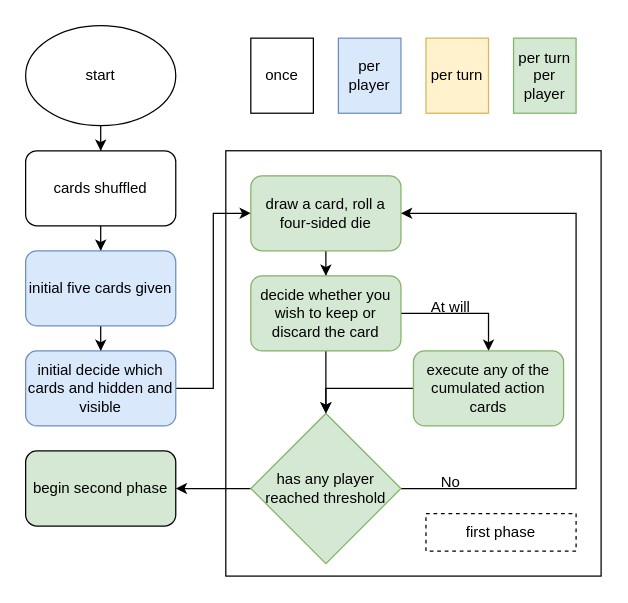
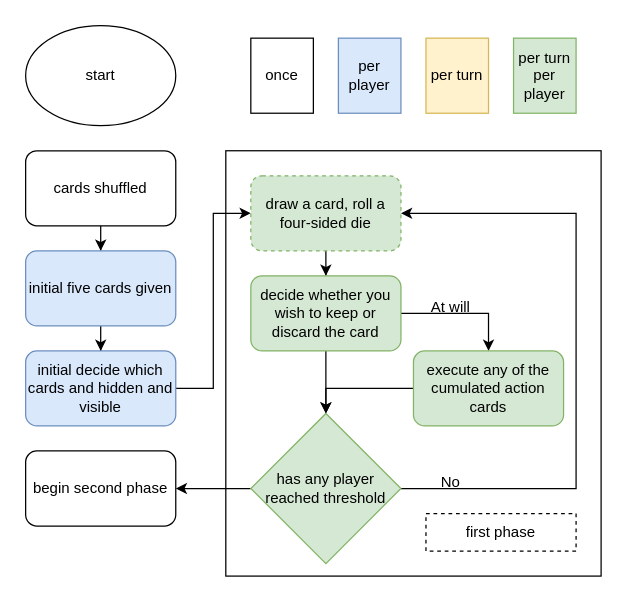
edge "start" -> "cards shuffled": removed
node "draw a card, roll a four-sided die": style solid -> dashed
node "begin second phase": fillcolor #d5e8d4 -> #ffffff
